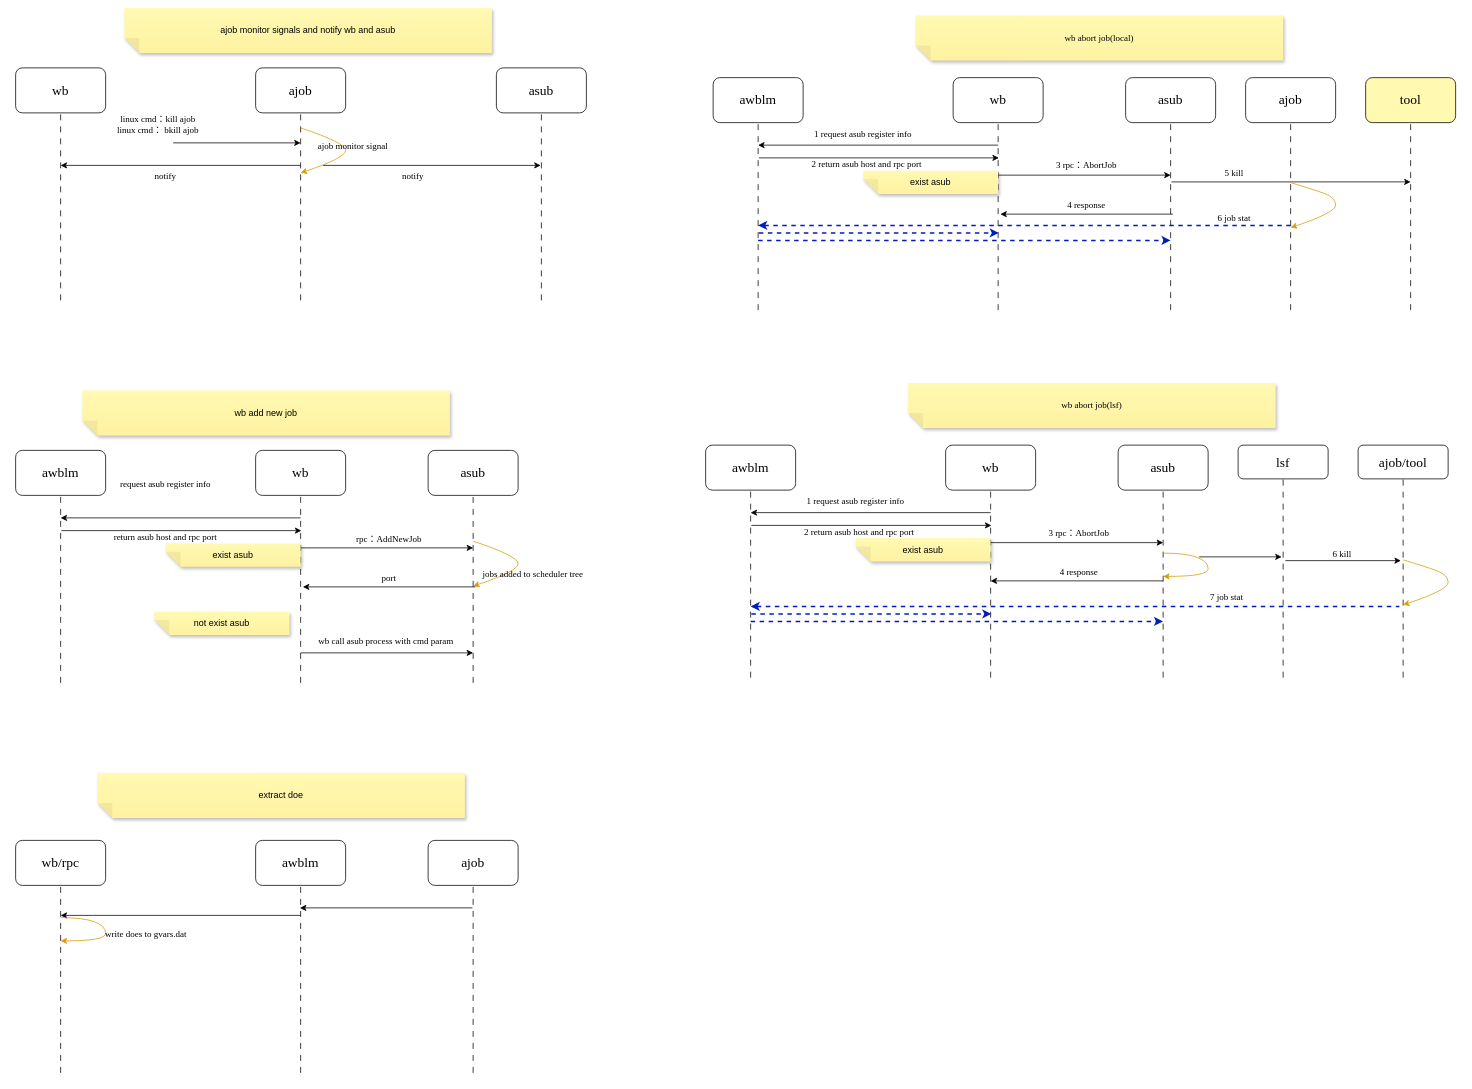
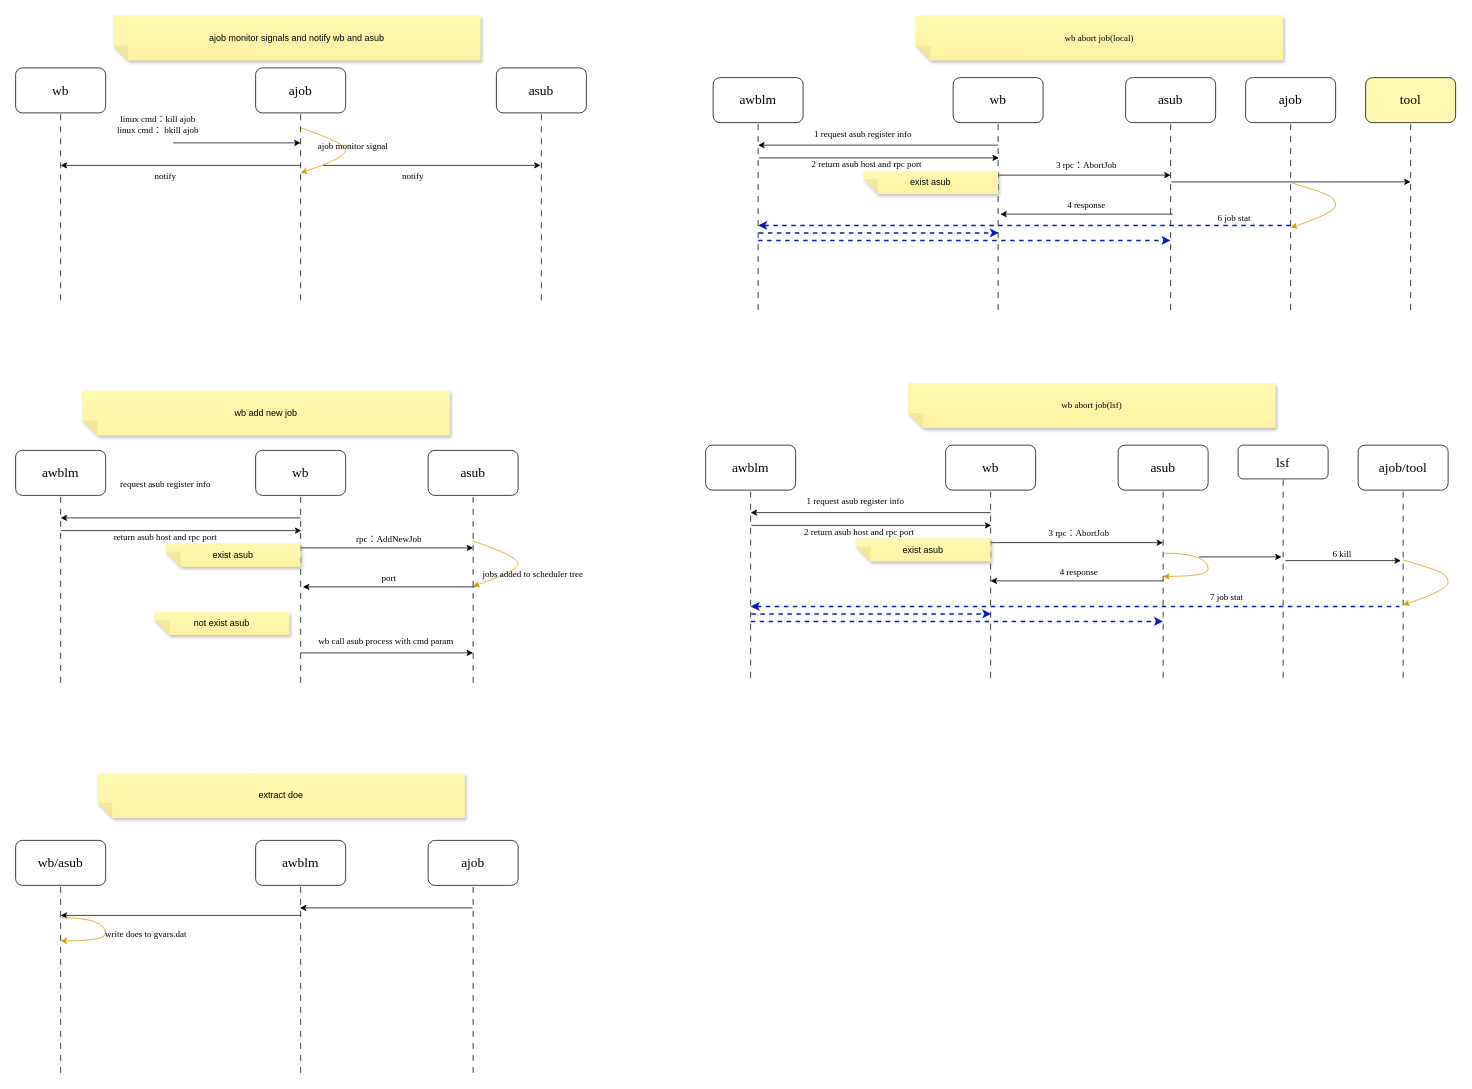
node "ajob monitor signals and notify wb and asub": moved (308, 30) -> (297, 38)
node "5 kill": removed
node "ajob/tool": size 90x34 -> 90x45
node "wb/rpc": label "wb/rpc" -> "wb/asub"
